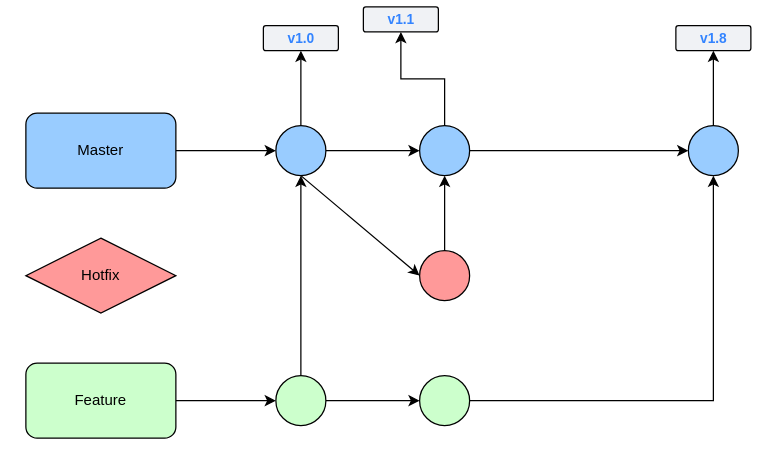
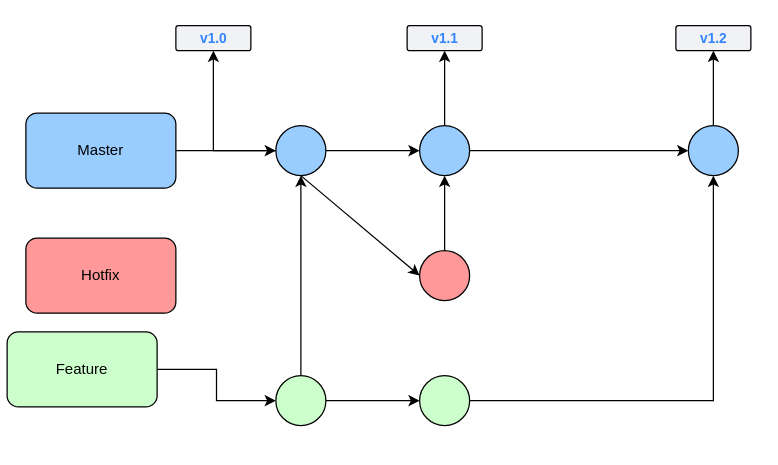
node "v1.1": moved (401, 19) -> (444, 38)
node "v1.0": moved (301, 38) -> (213, 38)
node "v1.8": label "v1.8" -> "v1.2"
node "Hotfix": shape diamond -> rounded rectangle
node "Feature": moved (101, 401) -> (82, 369)
